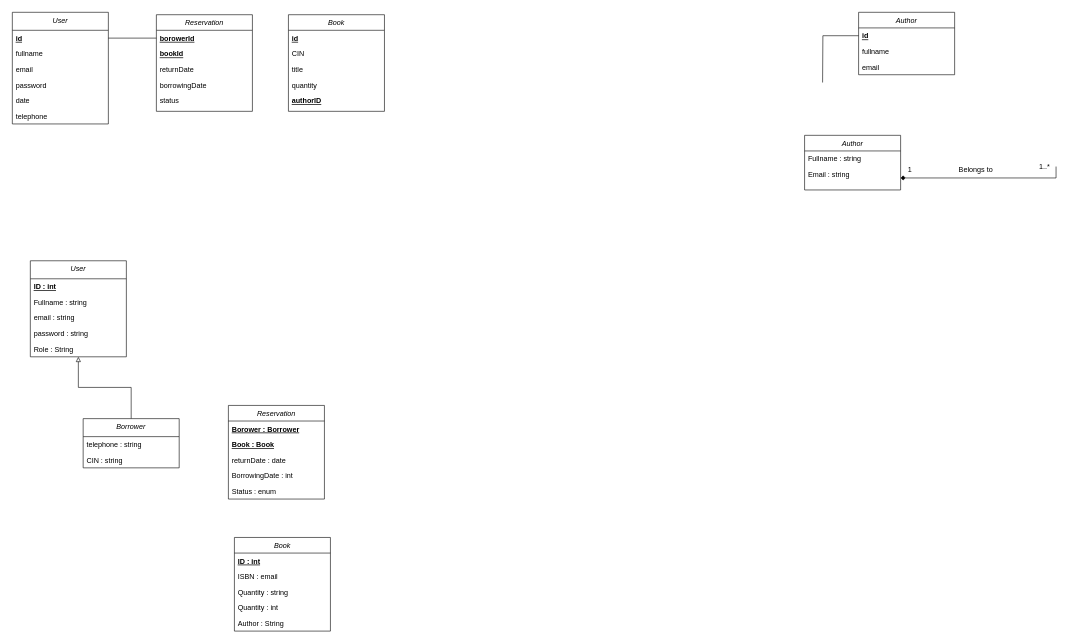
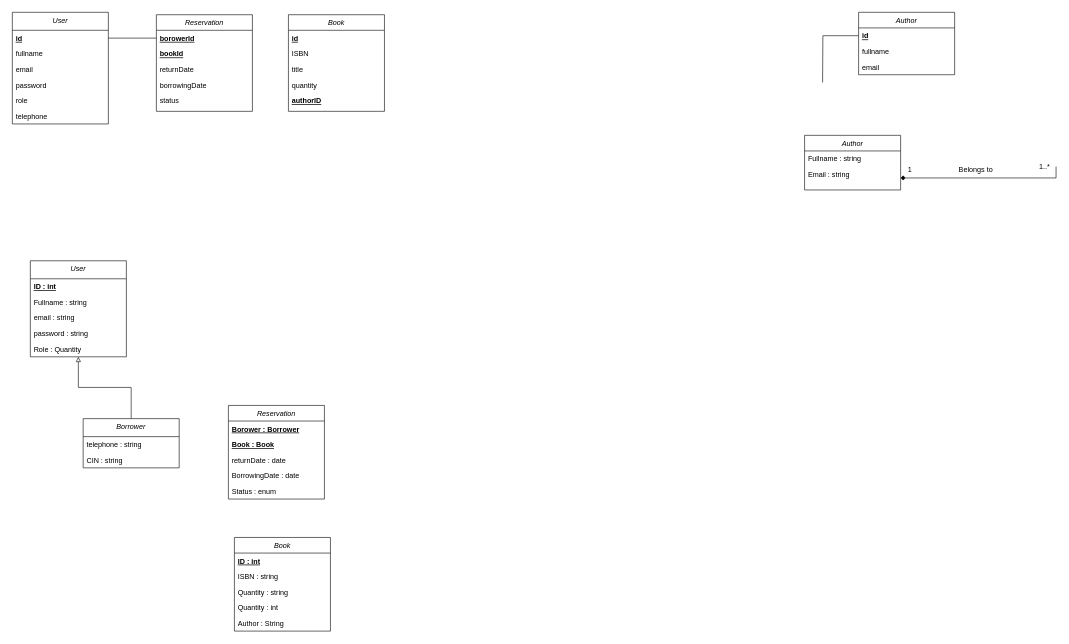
node "CIN": label "CIN" -> "ISBN"
node "date": label "date" -> "role"
node "Role : String": label "Role : String" -> "Role : Quantity"
node "BorrowingDate : int": label "BorrowingDate : int" -> "BorrowingDate : date"
node "ISBN : email": label "ISBN : email" -> "ISBN : string"
